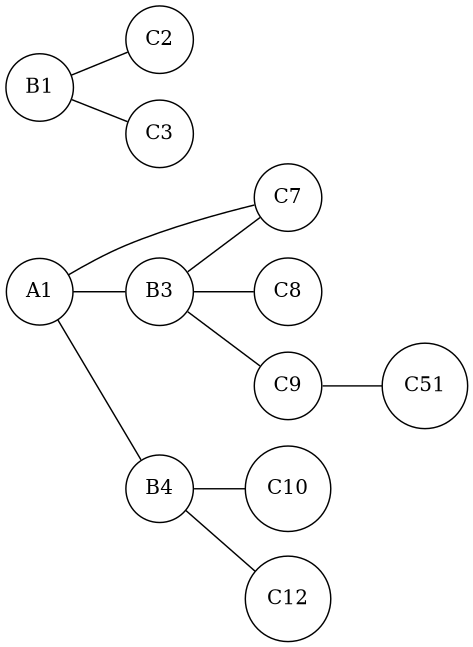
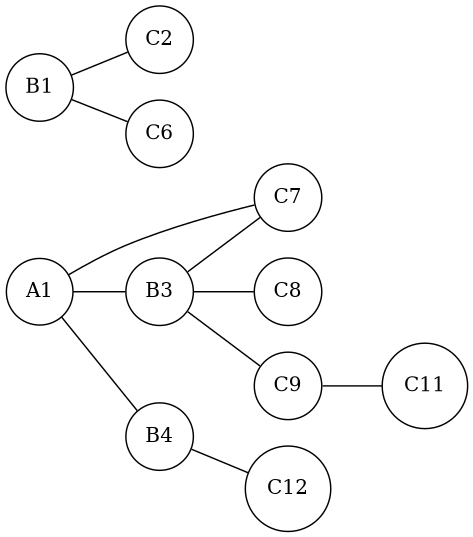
node "C3": label "C3" -> "C6"
node "C51": label "C51" -> "C11"
node "C10": removed
